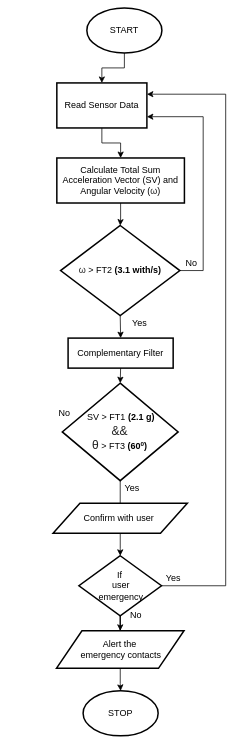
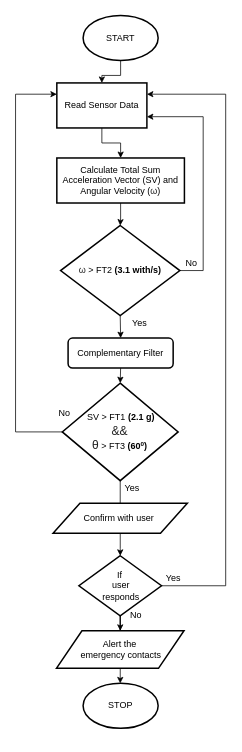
node "START": moved (124, 30) -> (120, 38)
edge "SV > FT1 (2.1 g) && θ > FT3 (600)" -> "Read Sensor Data": added
node "Complementary Filter": shape rectangle -> rounded rectangle
node "If user emergency": label "If user emergency" -> "If user responds"
node "STOP": moved (120, 713) -> (120, 705)
